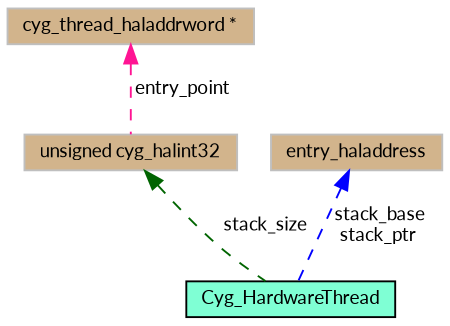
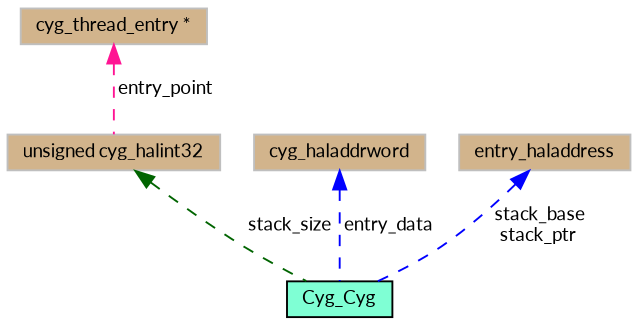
node "cyg_thread_haladdrword *": label "cyg_thread_haladdrword *" -> "cyg_thread_entry *"
node "cyg_haladdrword": added
node "Cyg_HardwareThread": label "Cyg_HardwareThread" -> "Cyg_Cyg"
